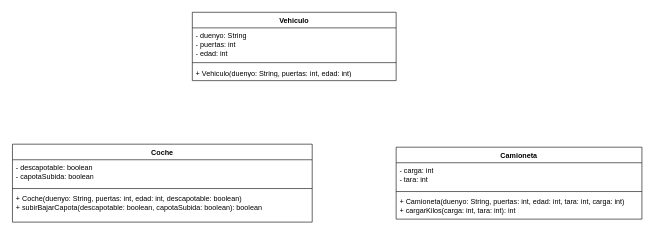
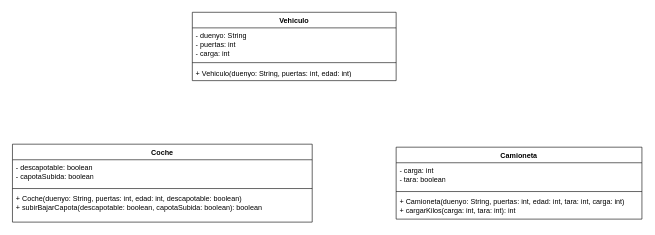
node "- duenyo: String - puertas: int - edad: int": label "- duenyo: String - puertas: int - edad: int" -> "- duenyo: String - puertas: int - carga: int"
node "- carga: int - tara: int": label "- carga: int - tara: int" -> "- carga: int - tara: boolean"
